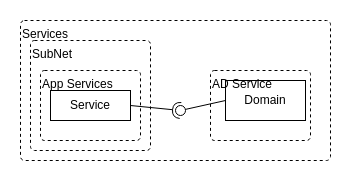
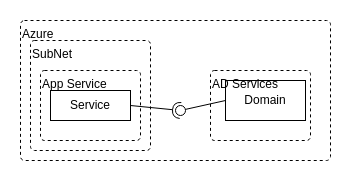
node "Services": label "Services" -> "Azure"
node "App Services": label "App Services" -> "App Service"
node "AD Service": label "AD Service" -> "AD Services"
